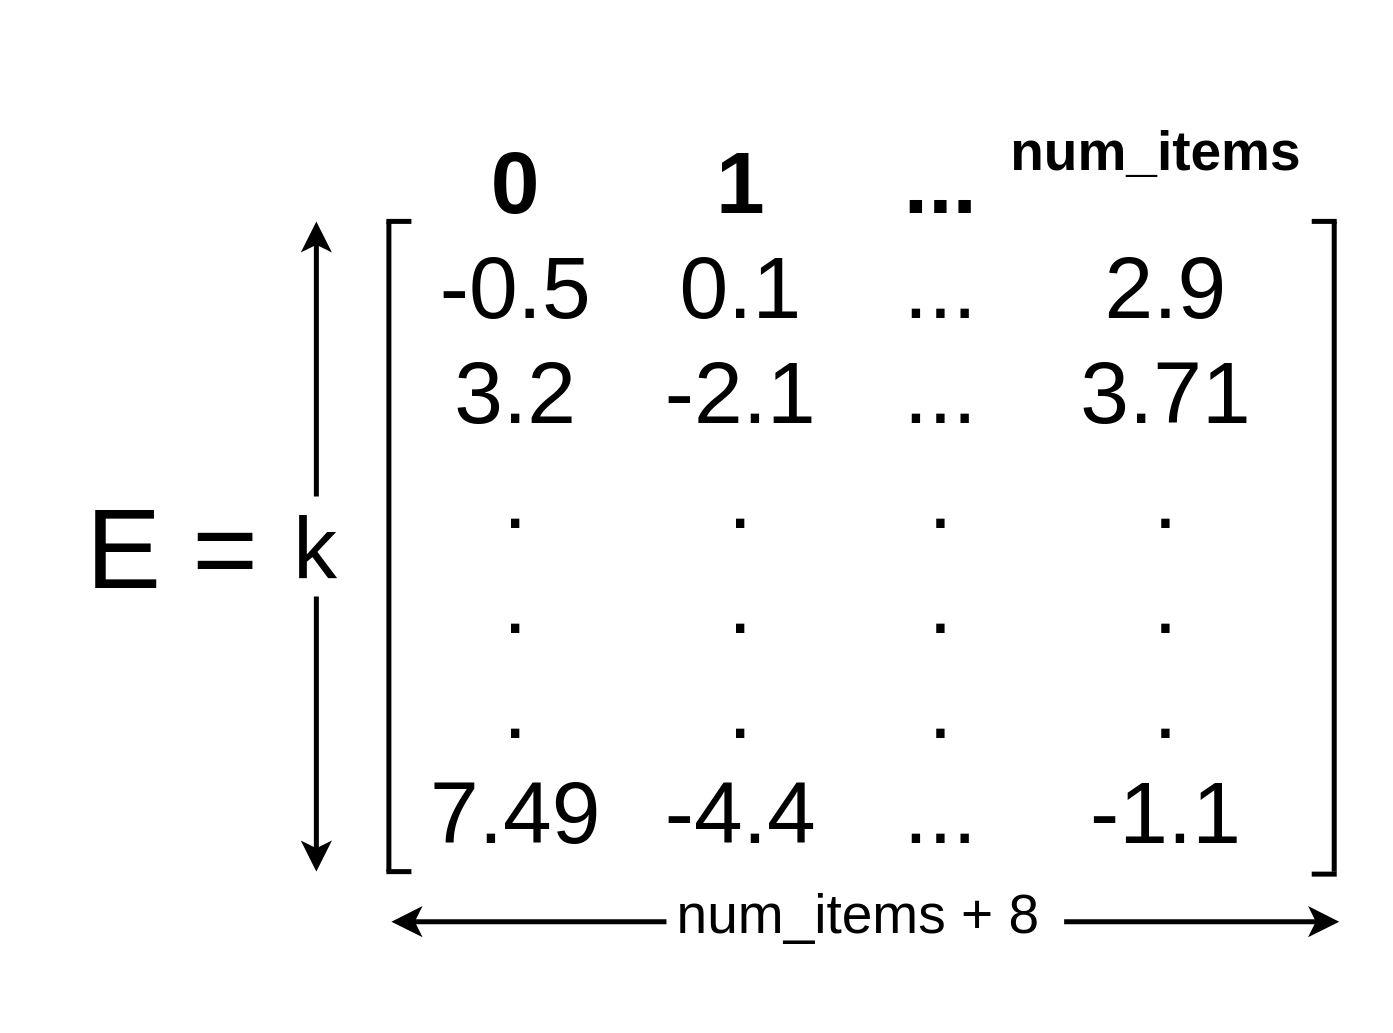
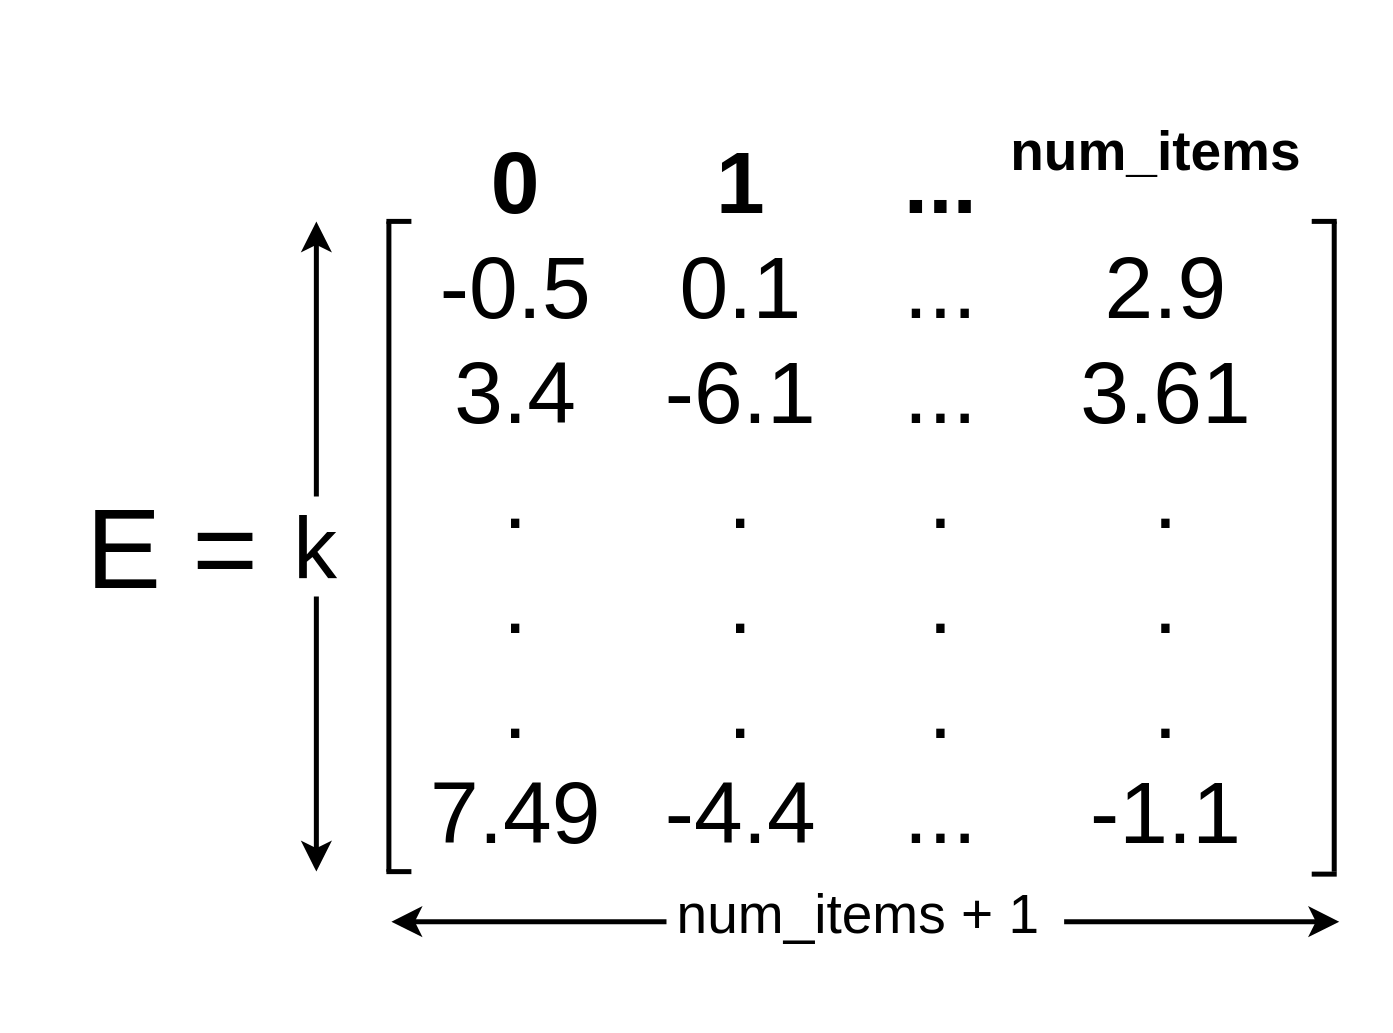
node "0 -0.5 3.2 . . . 7.49": label "0 -0.5 3.2 . . . 7.49" -> "0 -0.5 3.4 . . . 7.49"
node "1 0.1 -2.1 . . . -4.4": label "1 0.1 -2.1 . . . -4.4" -> "1 0.1 -6.1 . . . -4.4"
node "2.9 3.71 . . . -1.1": label "2.9 3.71 . . . -1.1" -> "2.9 3.61 . . . -1.1"
node "num_items + 8": label "num_items + 8" -> "num_items + 1"
